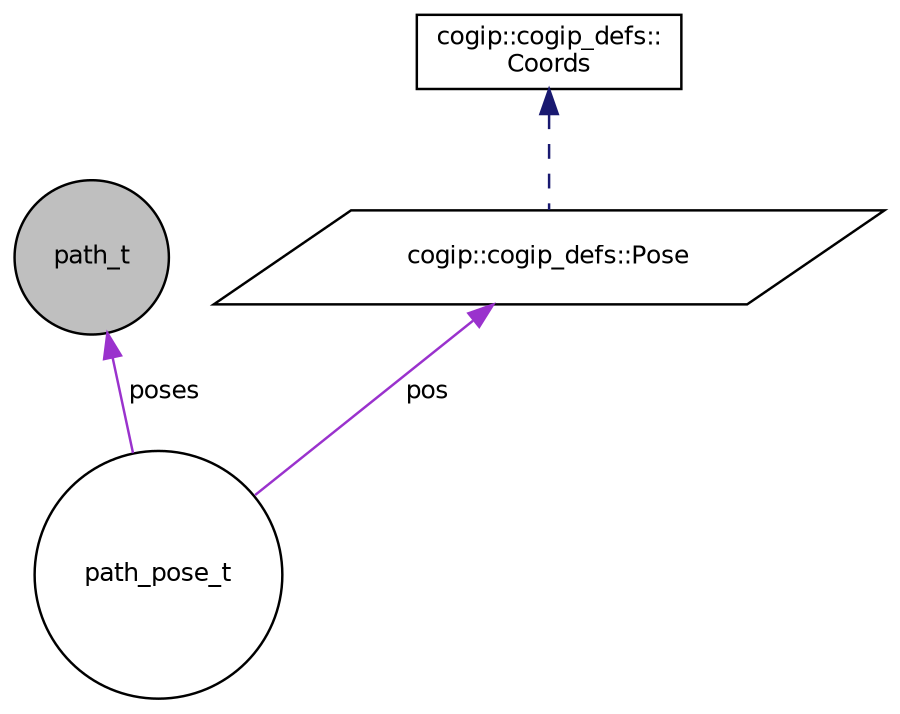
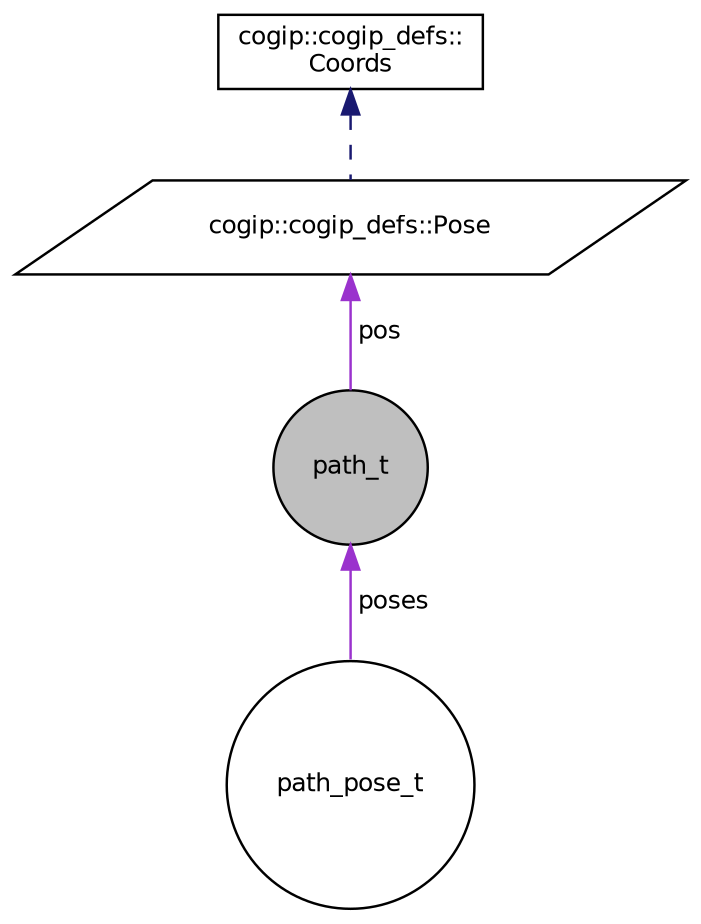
edge "path_pose_t" -> "cogip::cogip_defs::Pose": now "path_t" -> "cogip::cogip_defs::Pose"
